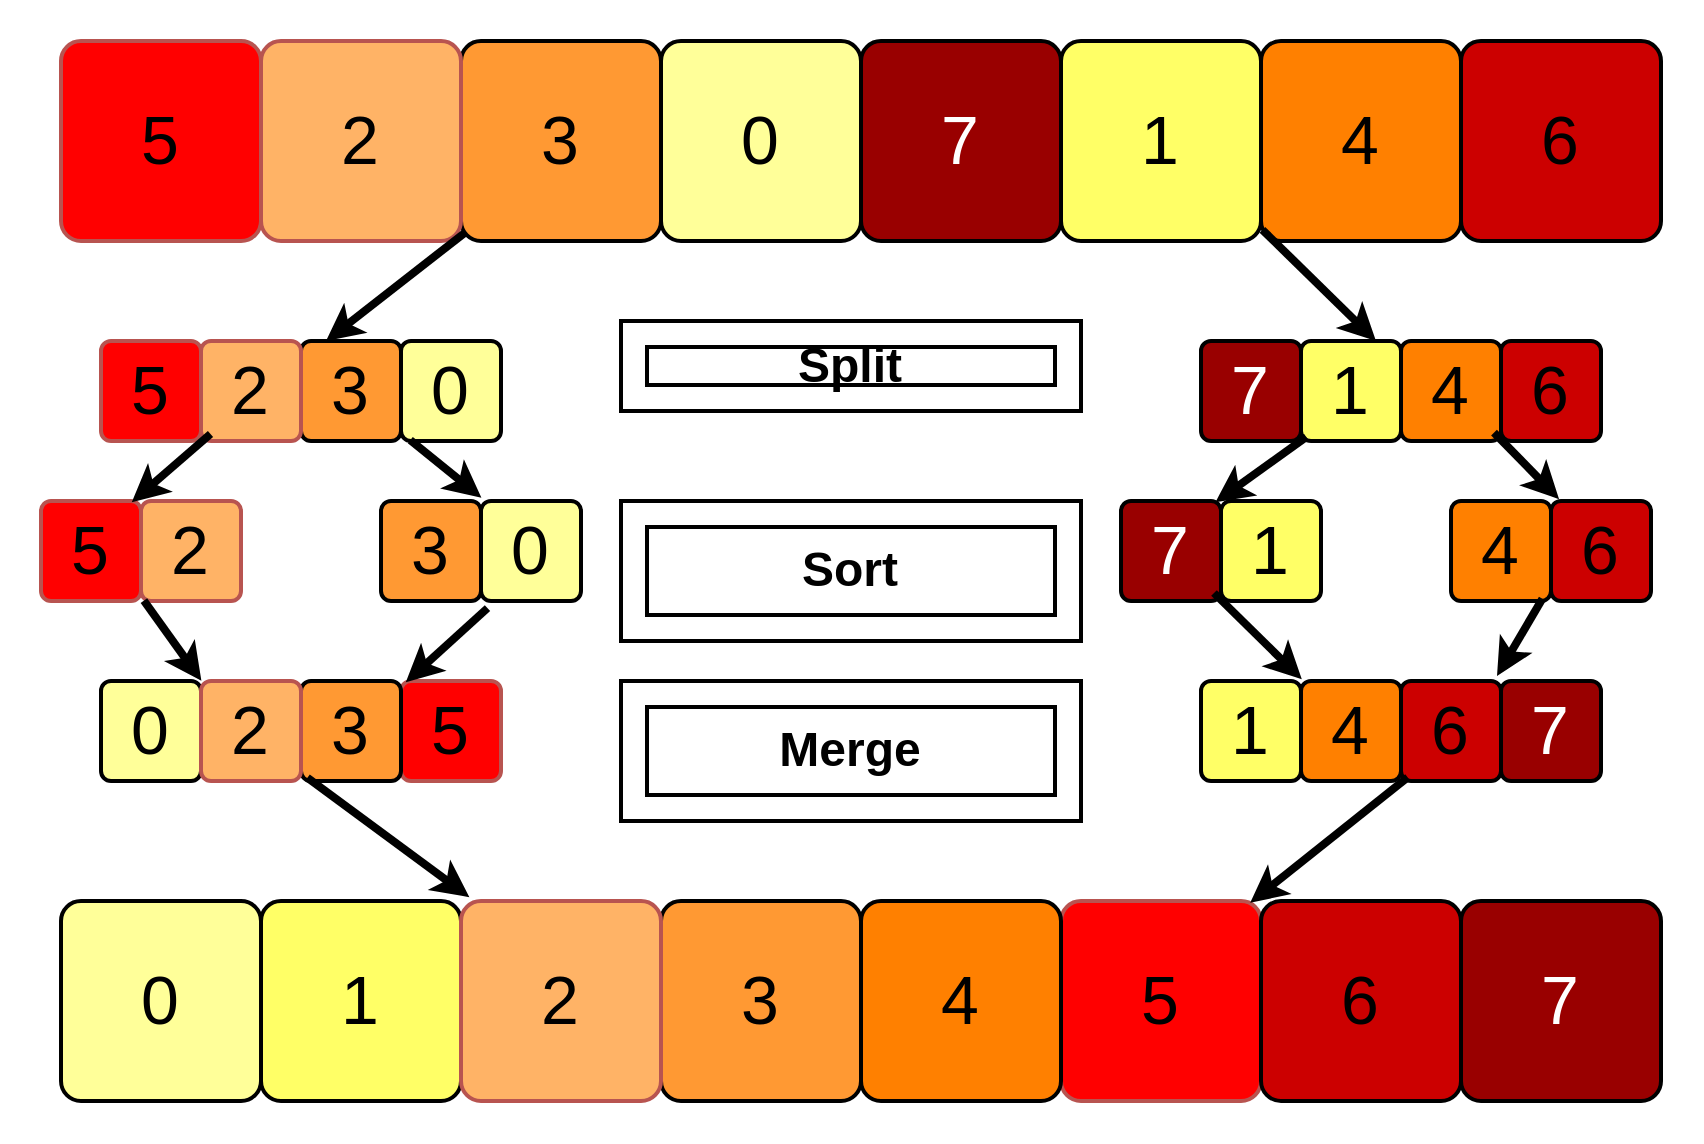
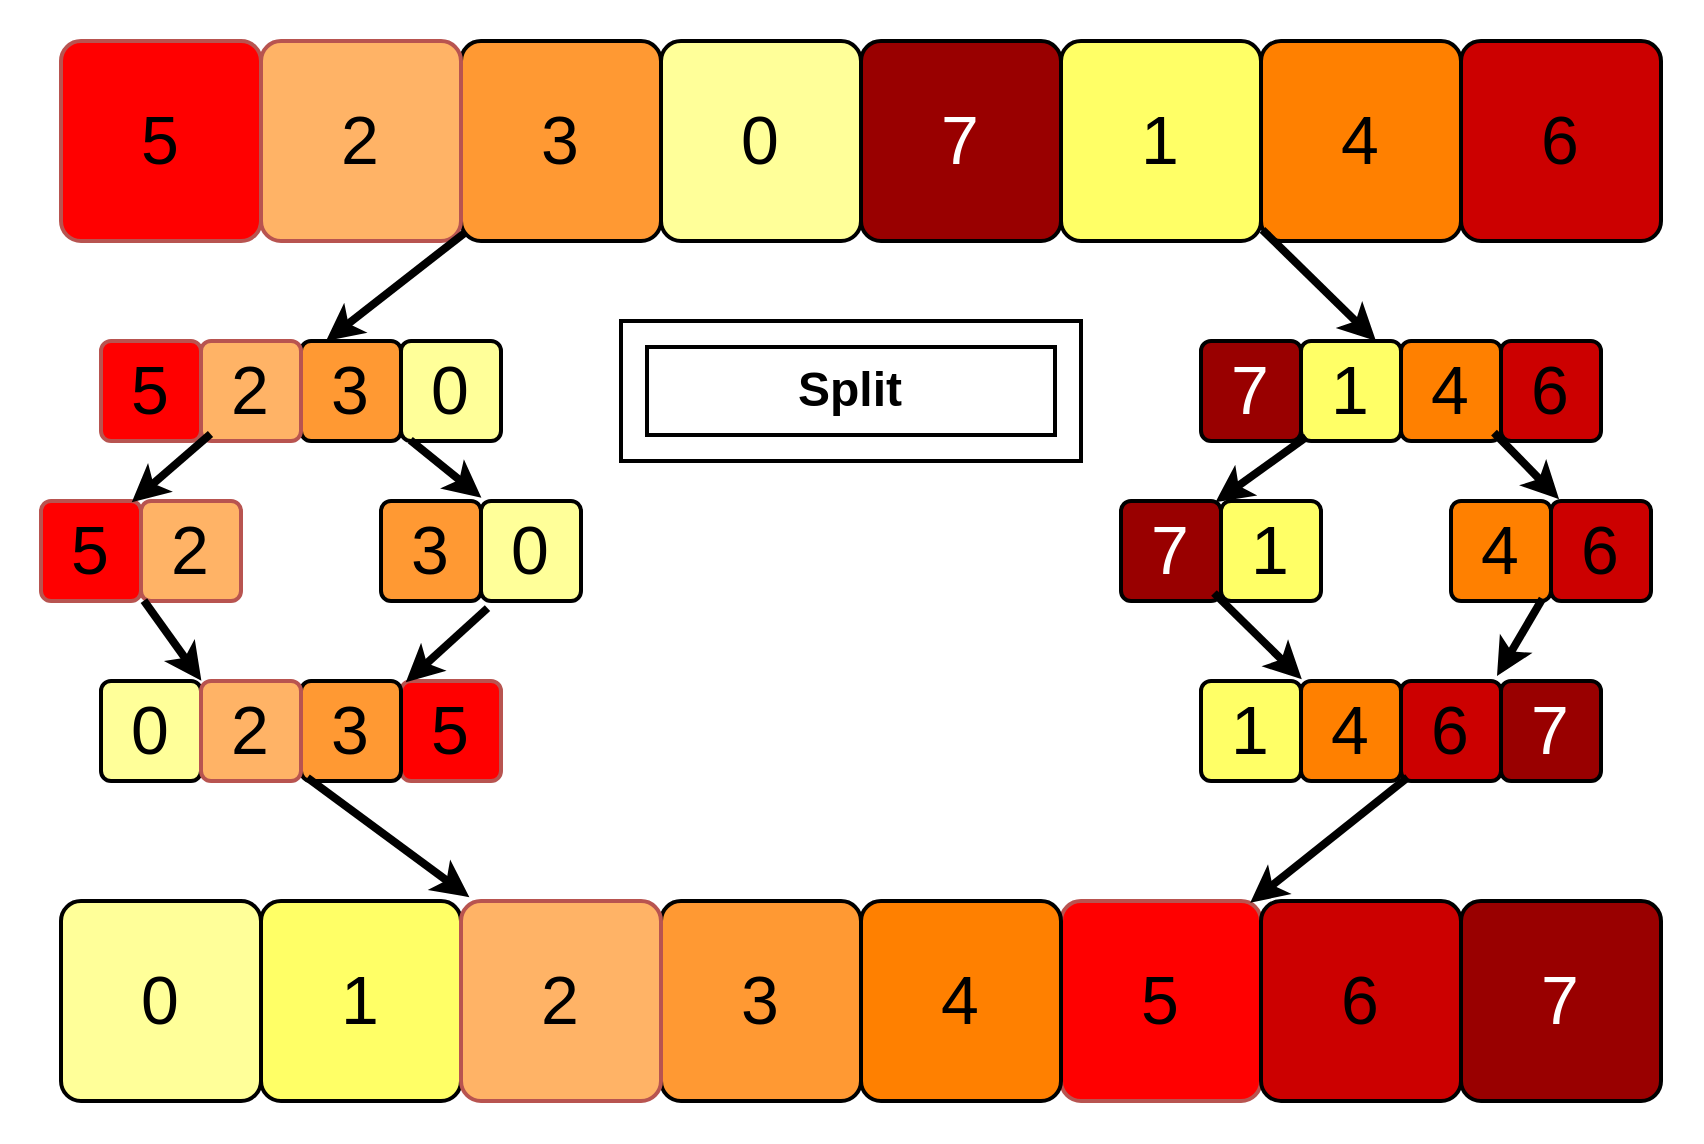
node "Split": size 460x90 -> 460x140
node "Sort": removed
node "Merge": removed
